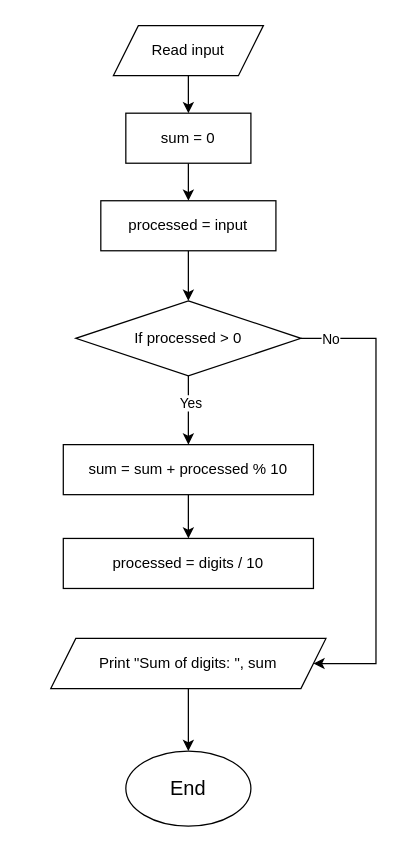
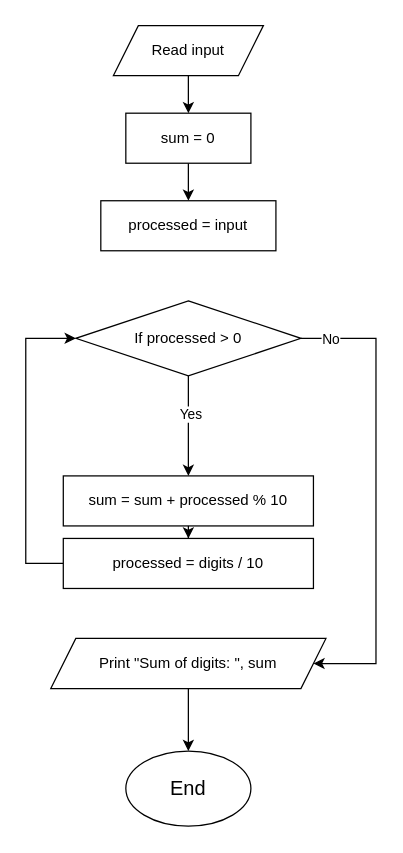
edge "processed = input" -> "If processed > 0": removed
edge "processed = digits / 10" -> "If processed > 0": added
node "sum = sum + processed % 10": moved (188, 469) -> (188, 501)
